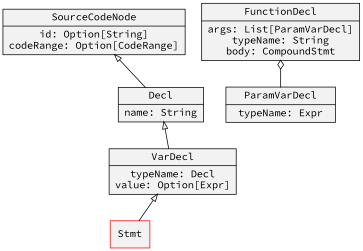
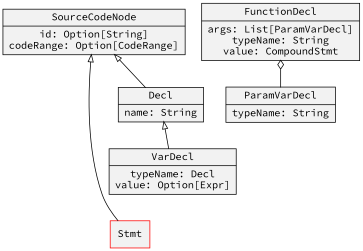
node "FunctionDecl": text "body: CompoundStmt" -> "value: CompoundStmt"
node "ParamVarDecl": text "typeName: Expr" -> "typeName: String"
edge "Stmt" -> "VarDecl": now "Stmt" -> "SourceCodeNode"
